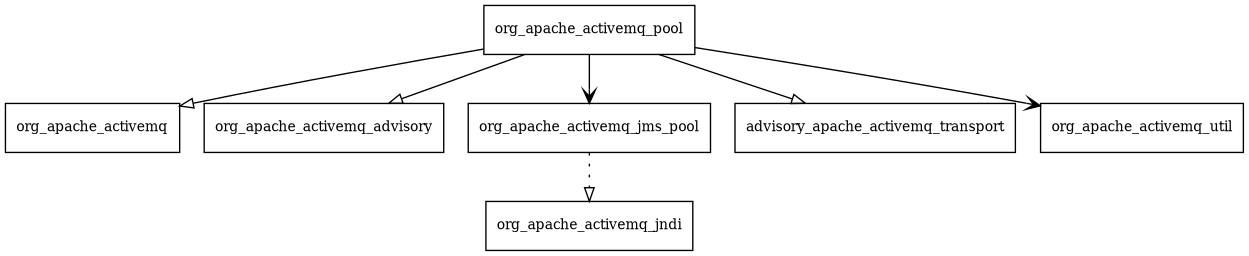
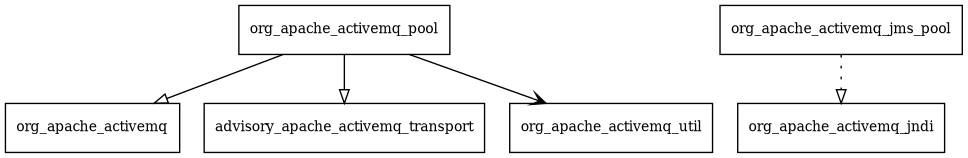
edge "org_apache_activemq_pool" -> "org_apache_activemq_jms_pool": removed
node "org_apache_activemq_advisory": removed
